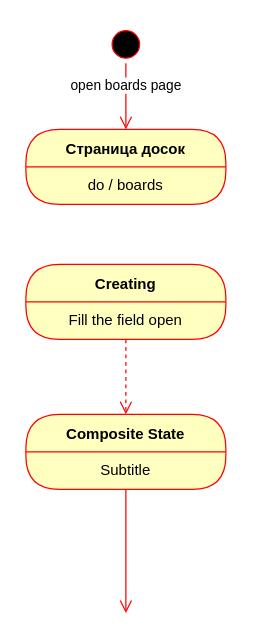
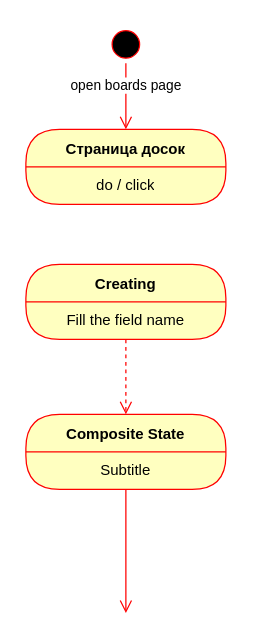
node "do / boards": label "do / boards" -> "do / click"
node "Fill the field open": label "Fill the field open" -> "Fill the field name"
